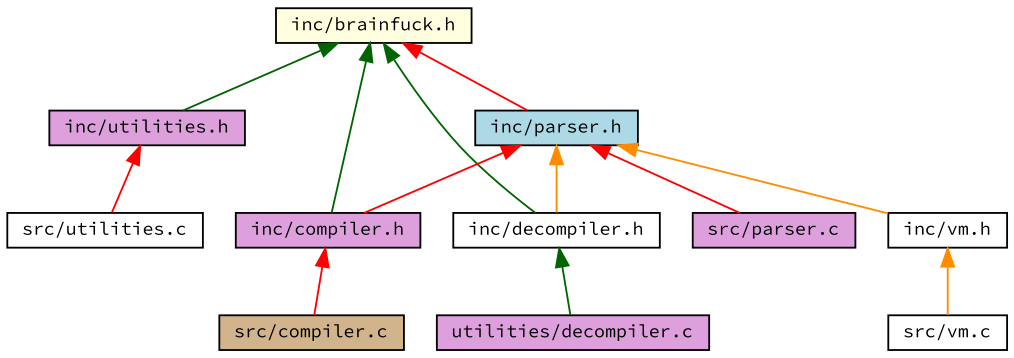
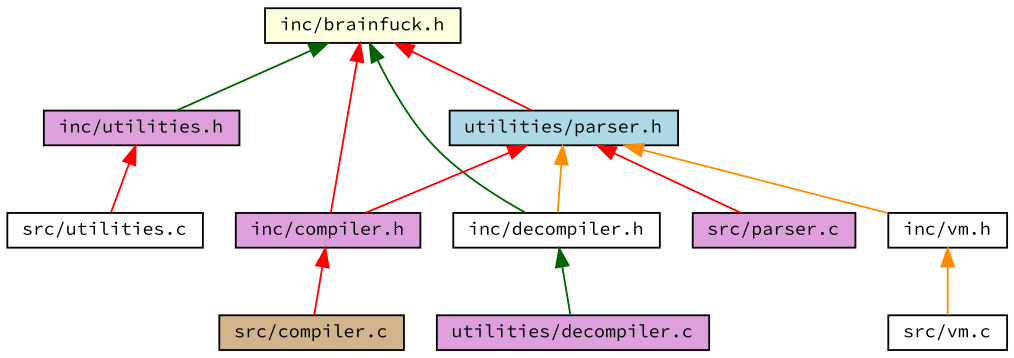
node "inc/parser.h": label "inc/parser.h" -> "utilities/parser.h"
edge "inc/compiler.h" -> "inc/brainfuck.h": color darkgreen -> red
